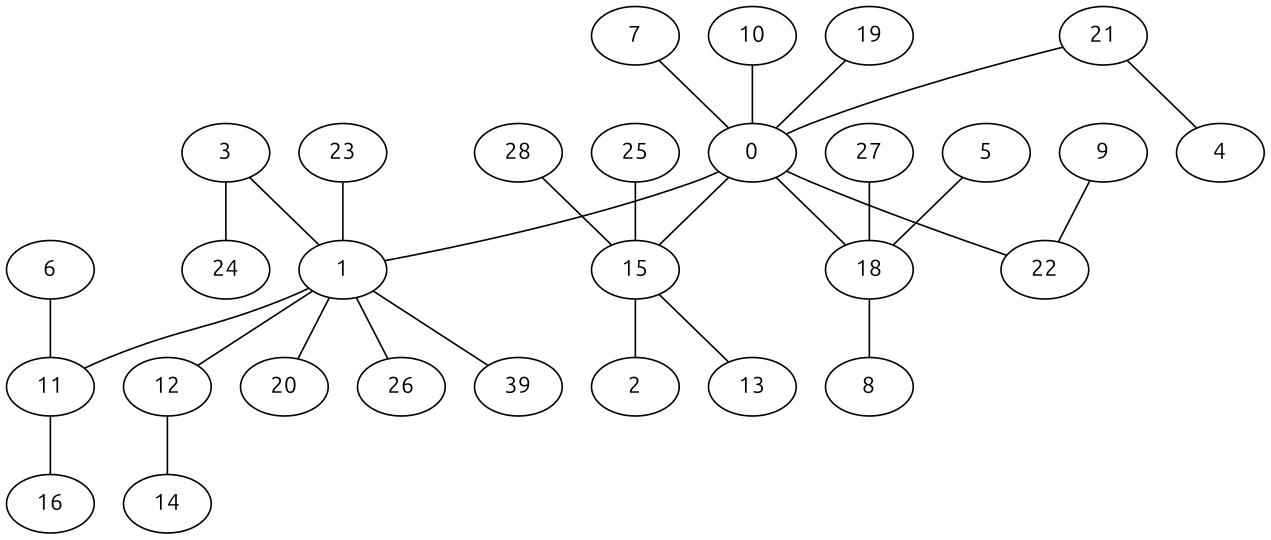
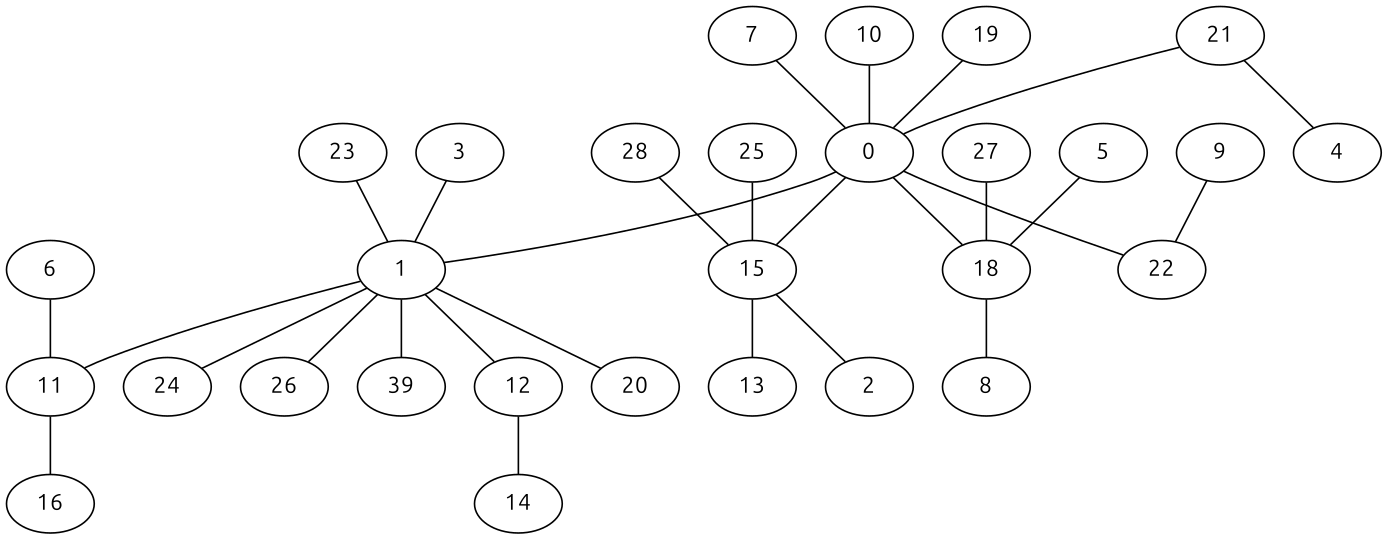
edge "3" -- "24": now "1" -- "24"
